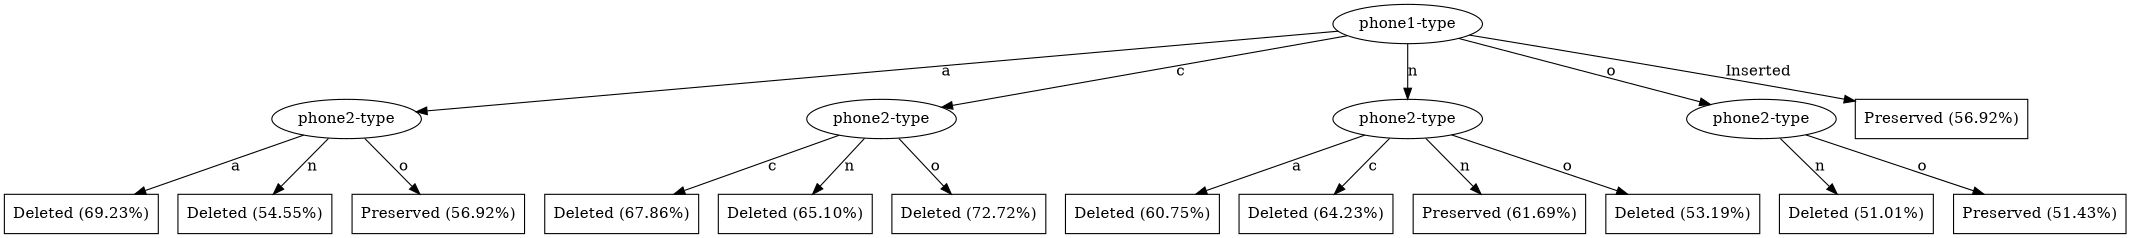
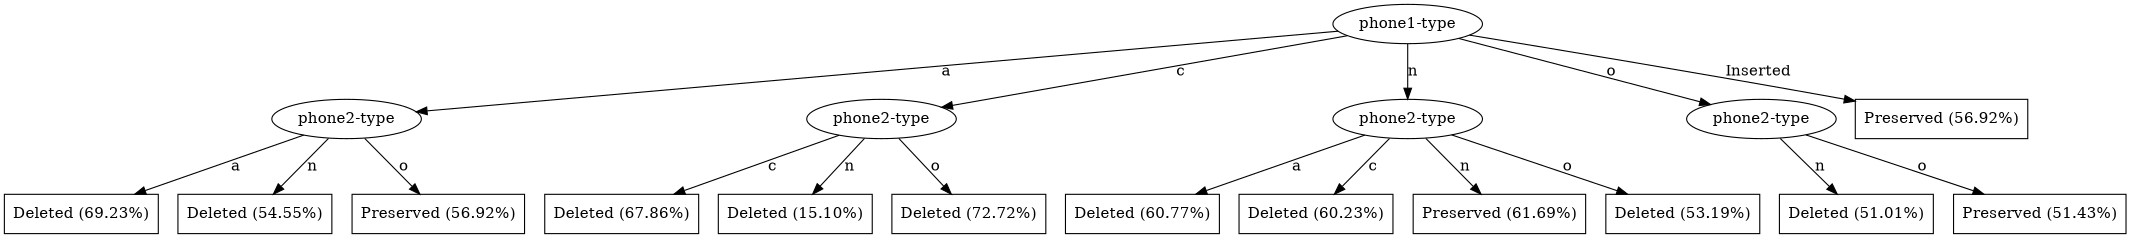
node "Deleted (65.10%)": label "Deleted (65.10%)" -> "Deleted (15.10%)"
node "Deleted (60.75%)": label "Deleted (60.75%)" -> "Deleted (60.77%)"
node "Deleted (64.23%)": label "Deleted (64.23%)" -> "Deleted (60.23%)"
